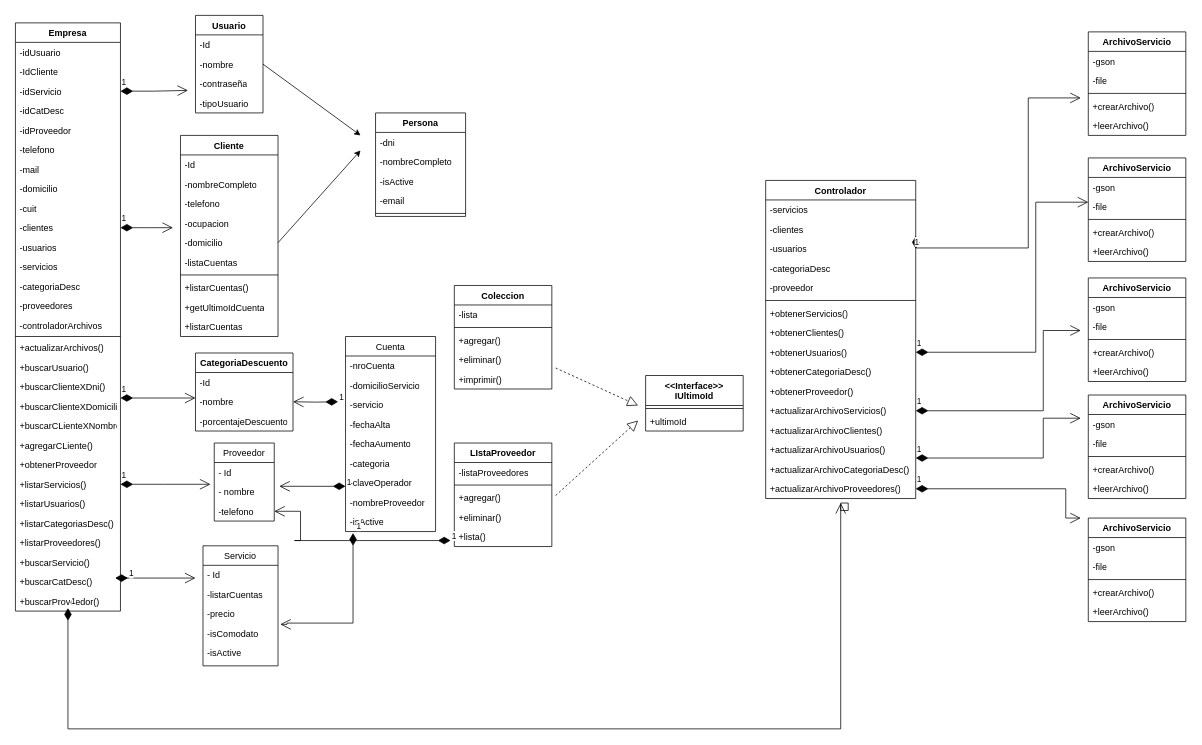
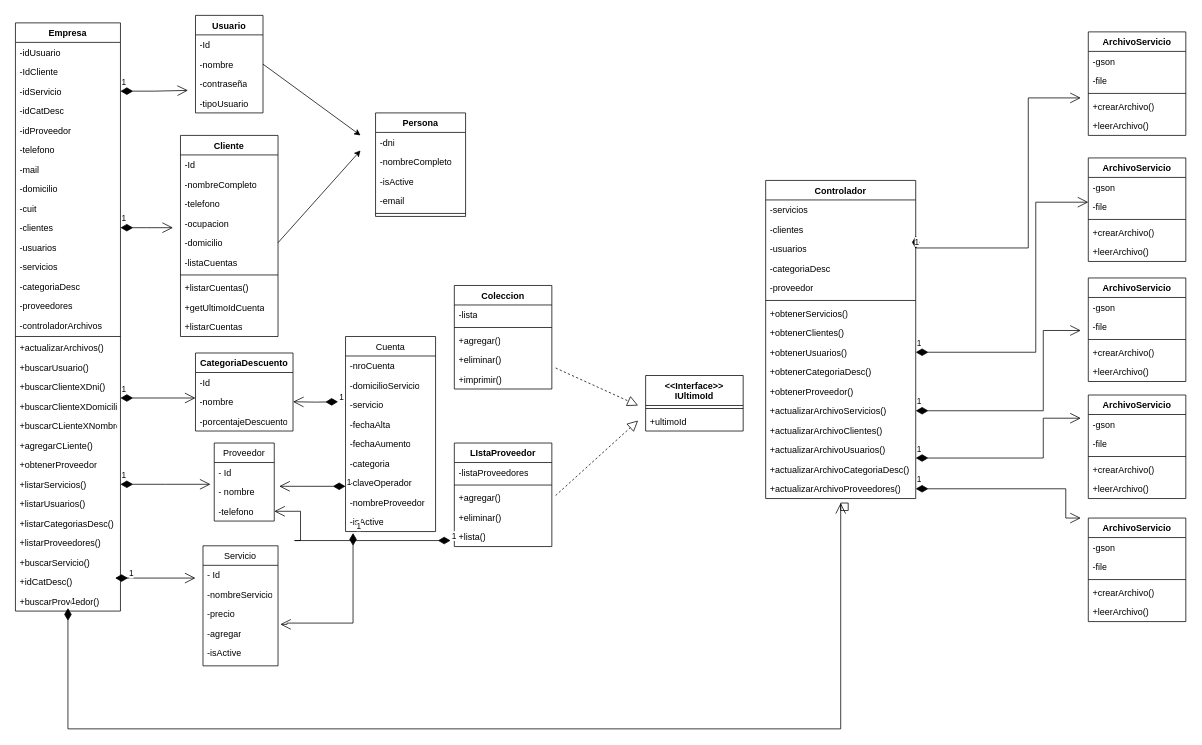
node "+buscarCatDesc()": label "+buscarCatDesc()" -> "+idCatDesc()"
node "-listarCuentas": label "-listarCuentas" -> "-nombreServicio"
node "-isComodato": label "-isComodato" -> "-agregar"
